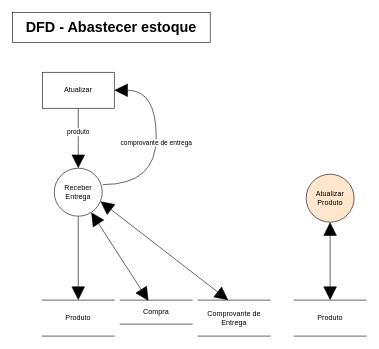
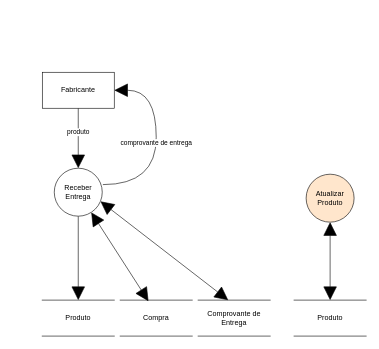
node "DFD - Abastecer estoque": removed
node "Atualizar": label "Atualizar" -> "Fabricante"
node "Compra": size 72x24 -> 72x36
